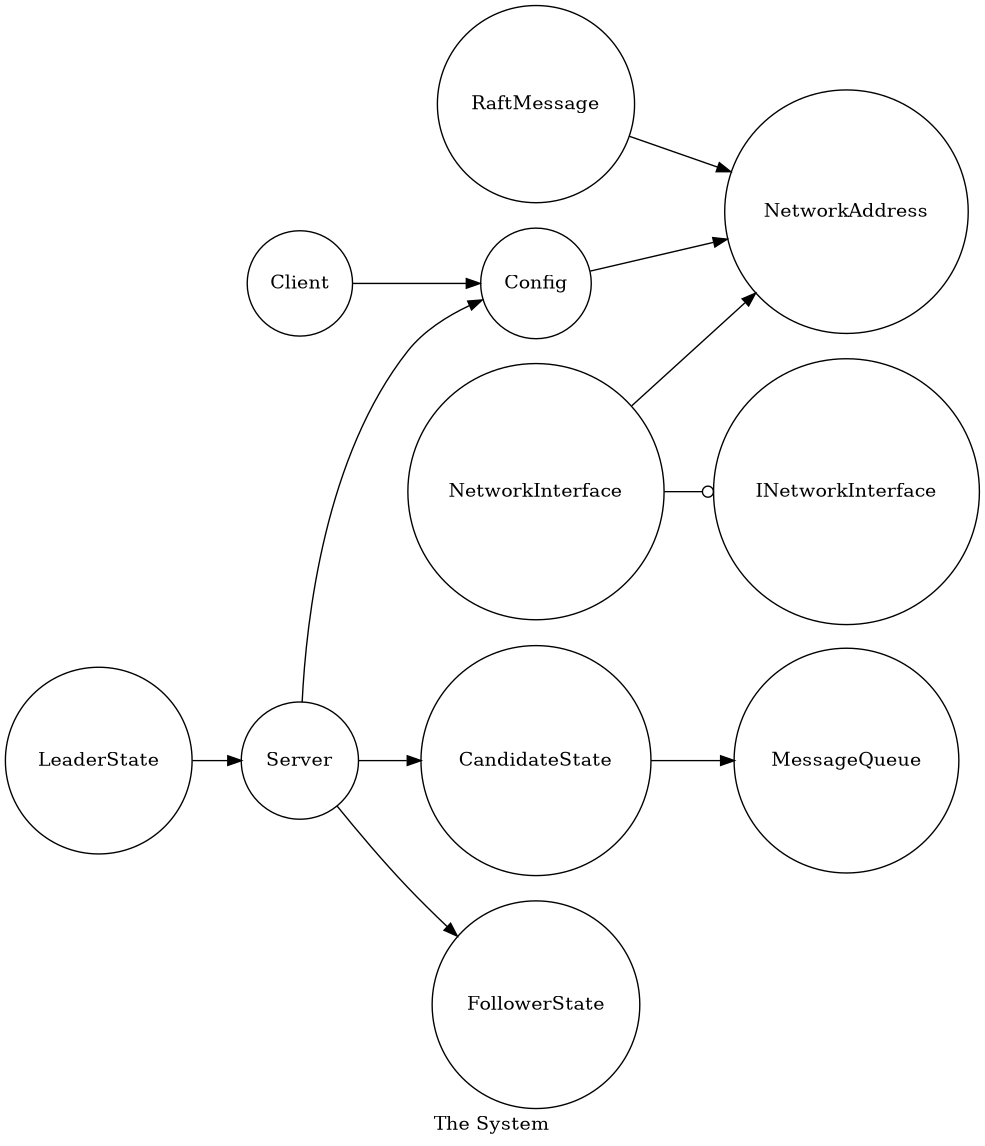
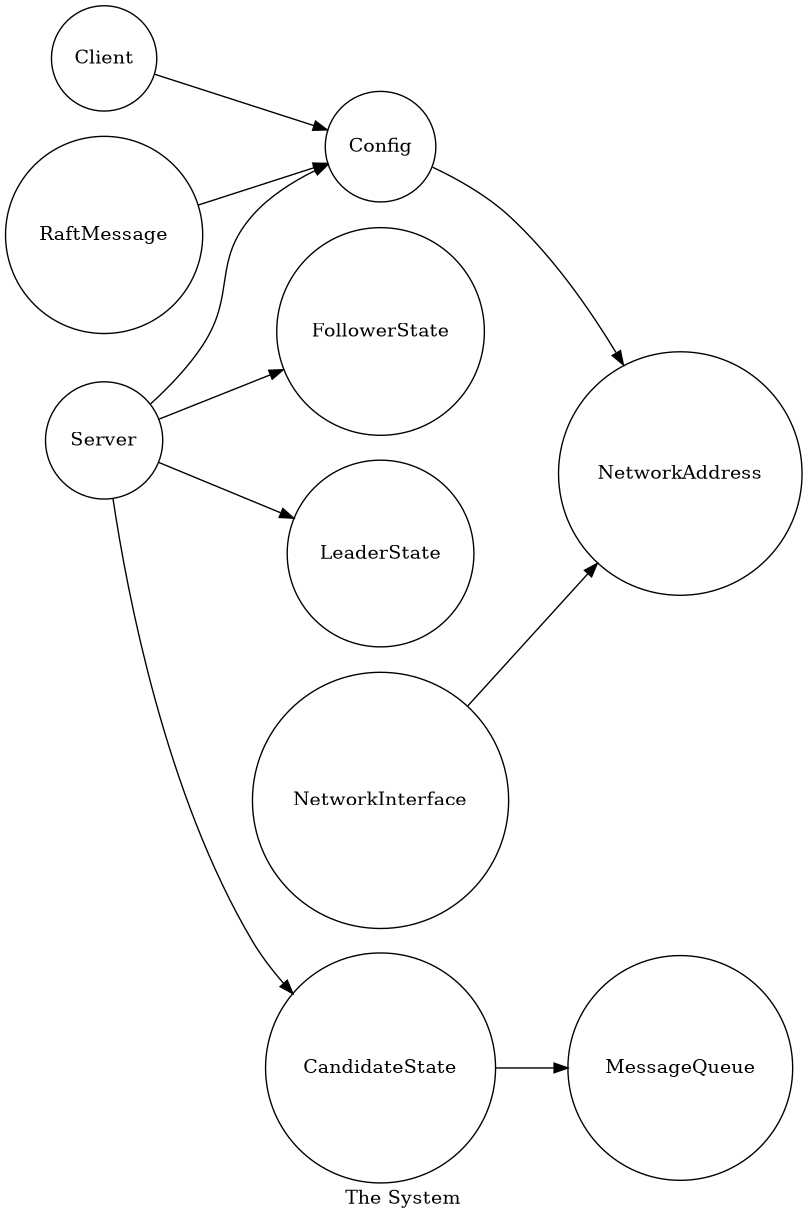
edge "RaftMessage" -> "NetworkAddress": now "RaftMessage" -> "Config"
node "INetworkInterface": removed
edge "LeaderState" -> "Server": reversed
